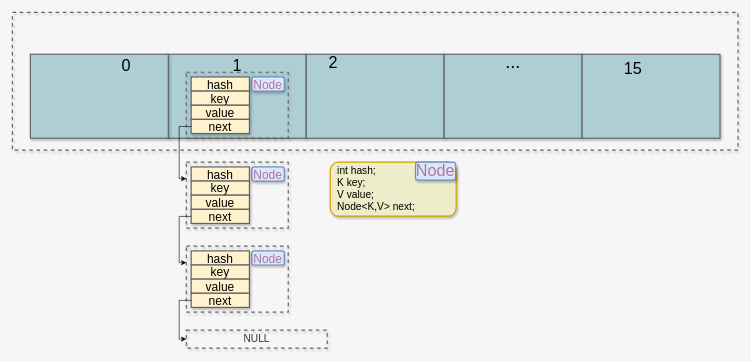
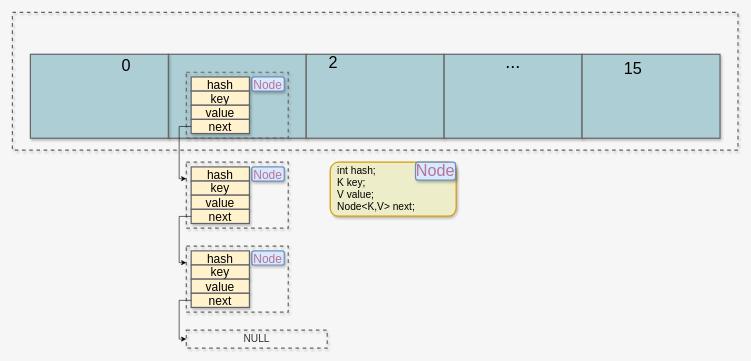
node "1": removed
